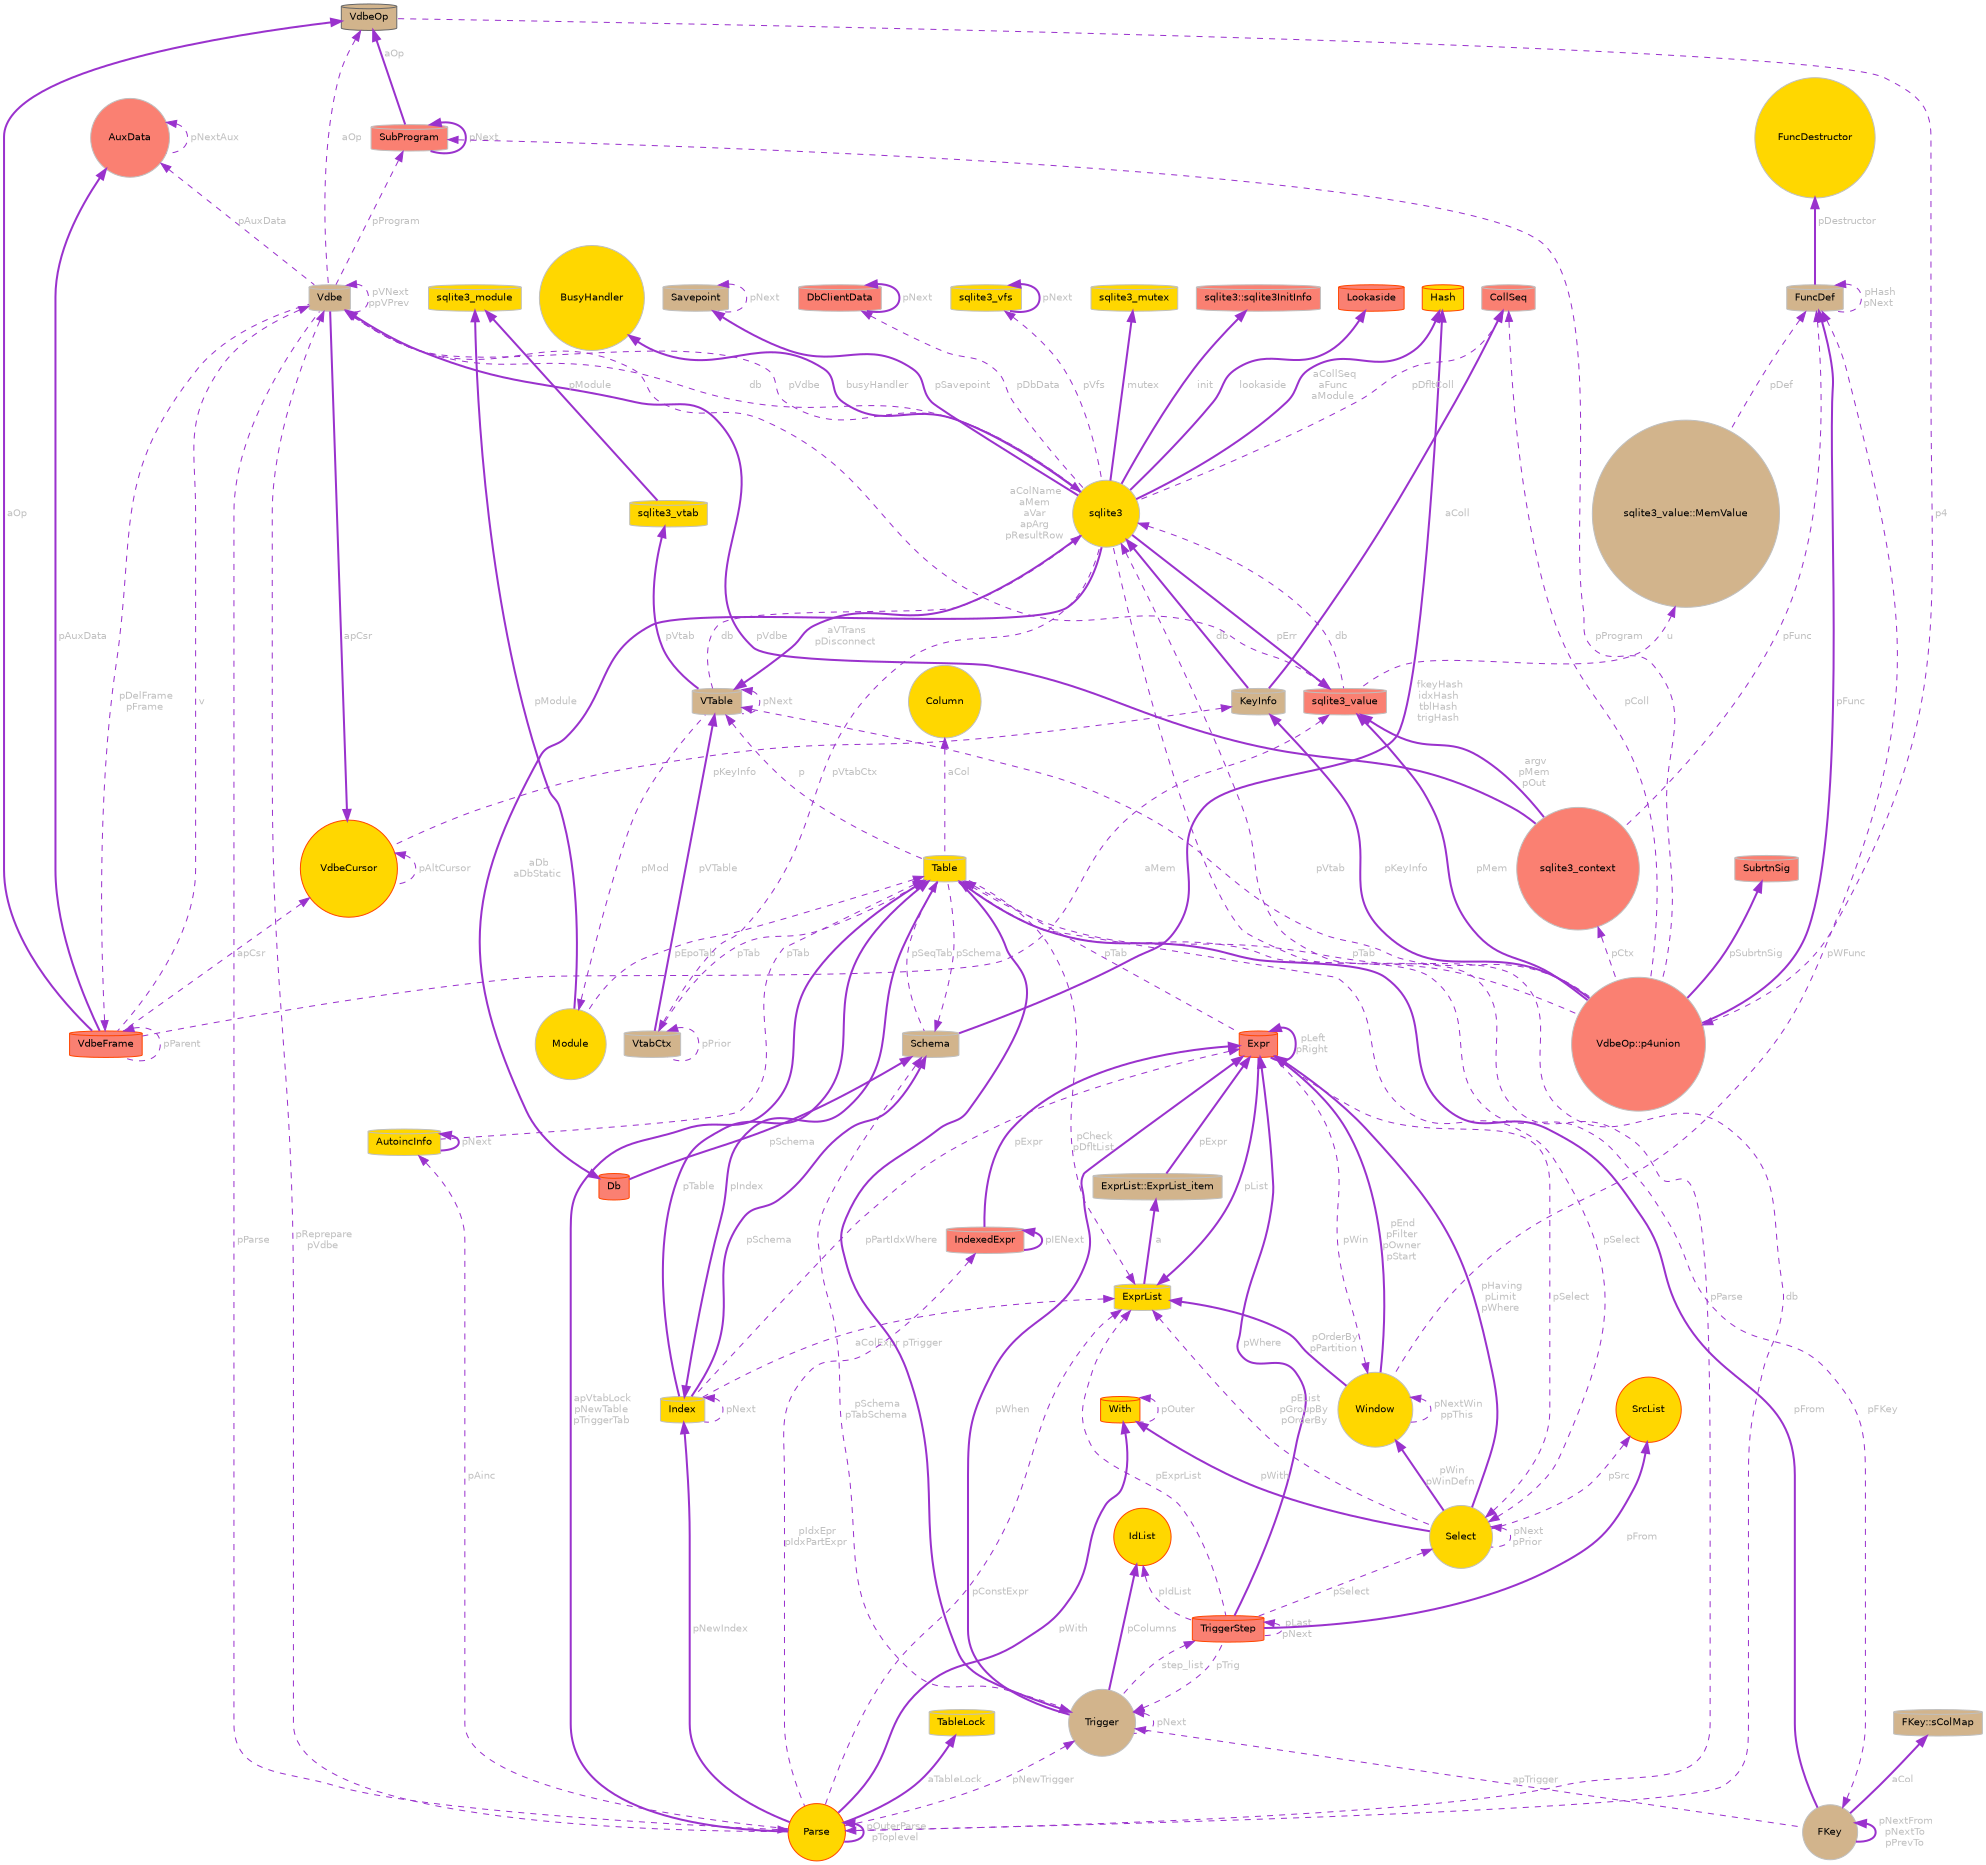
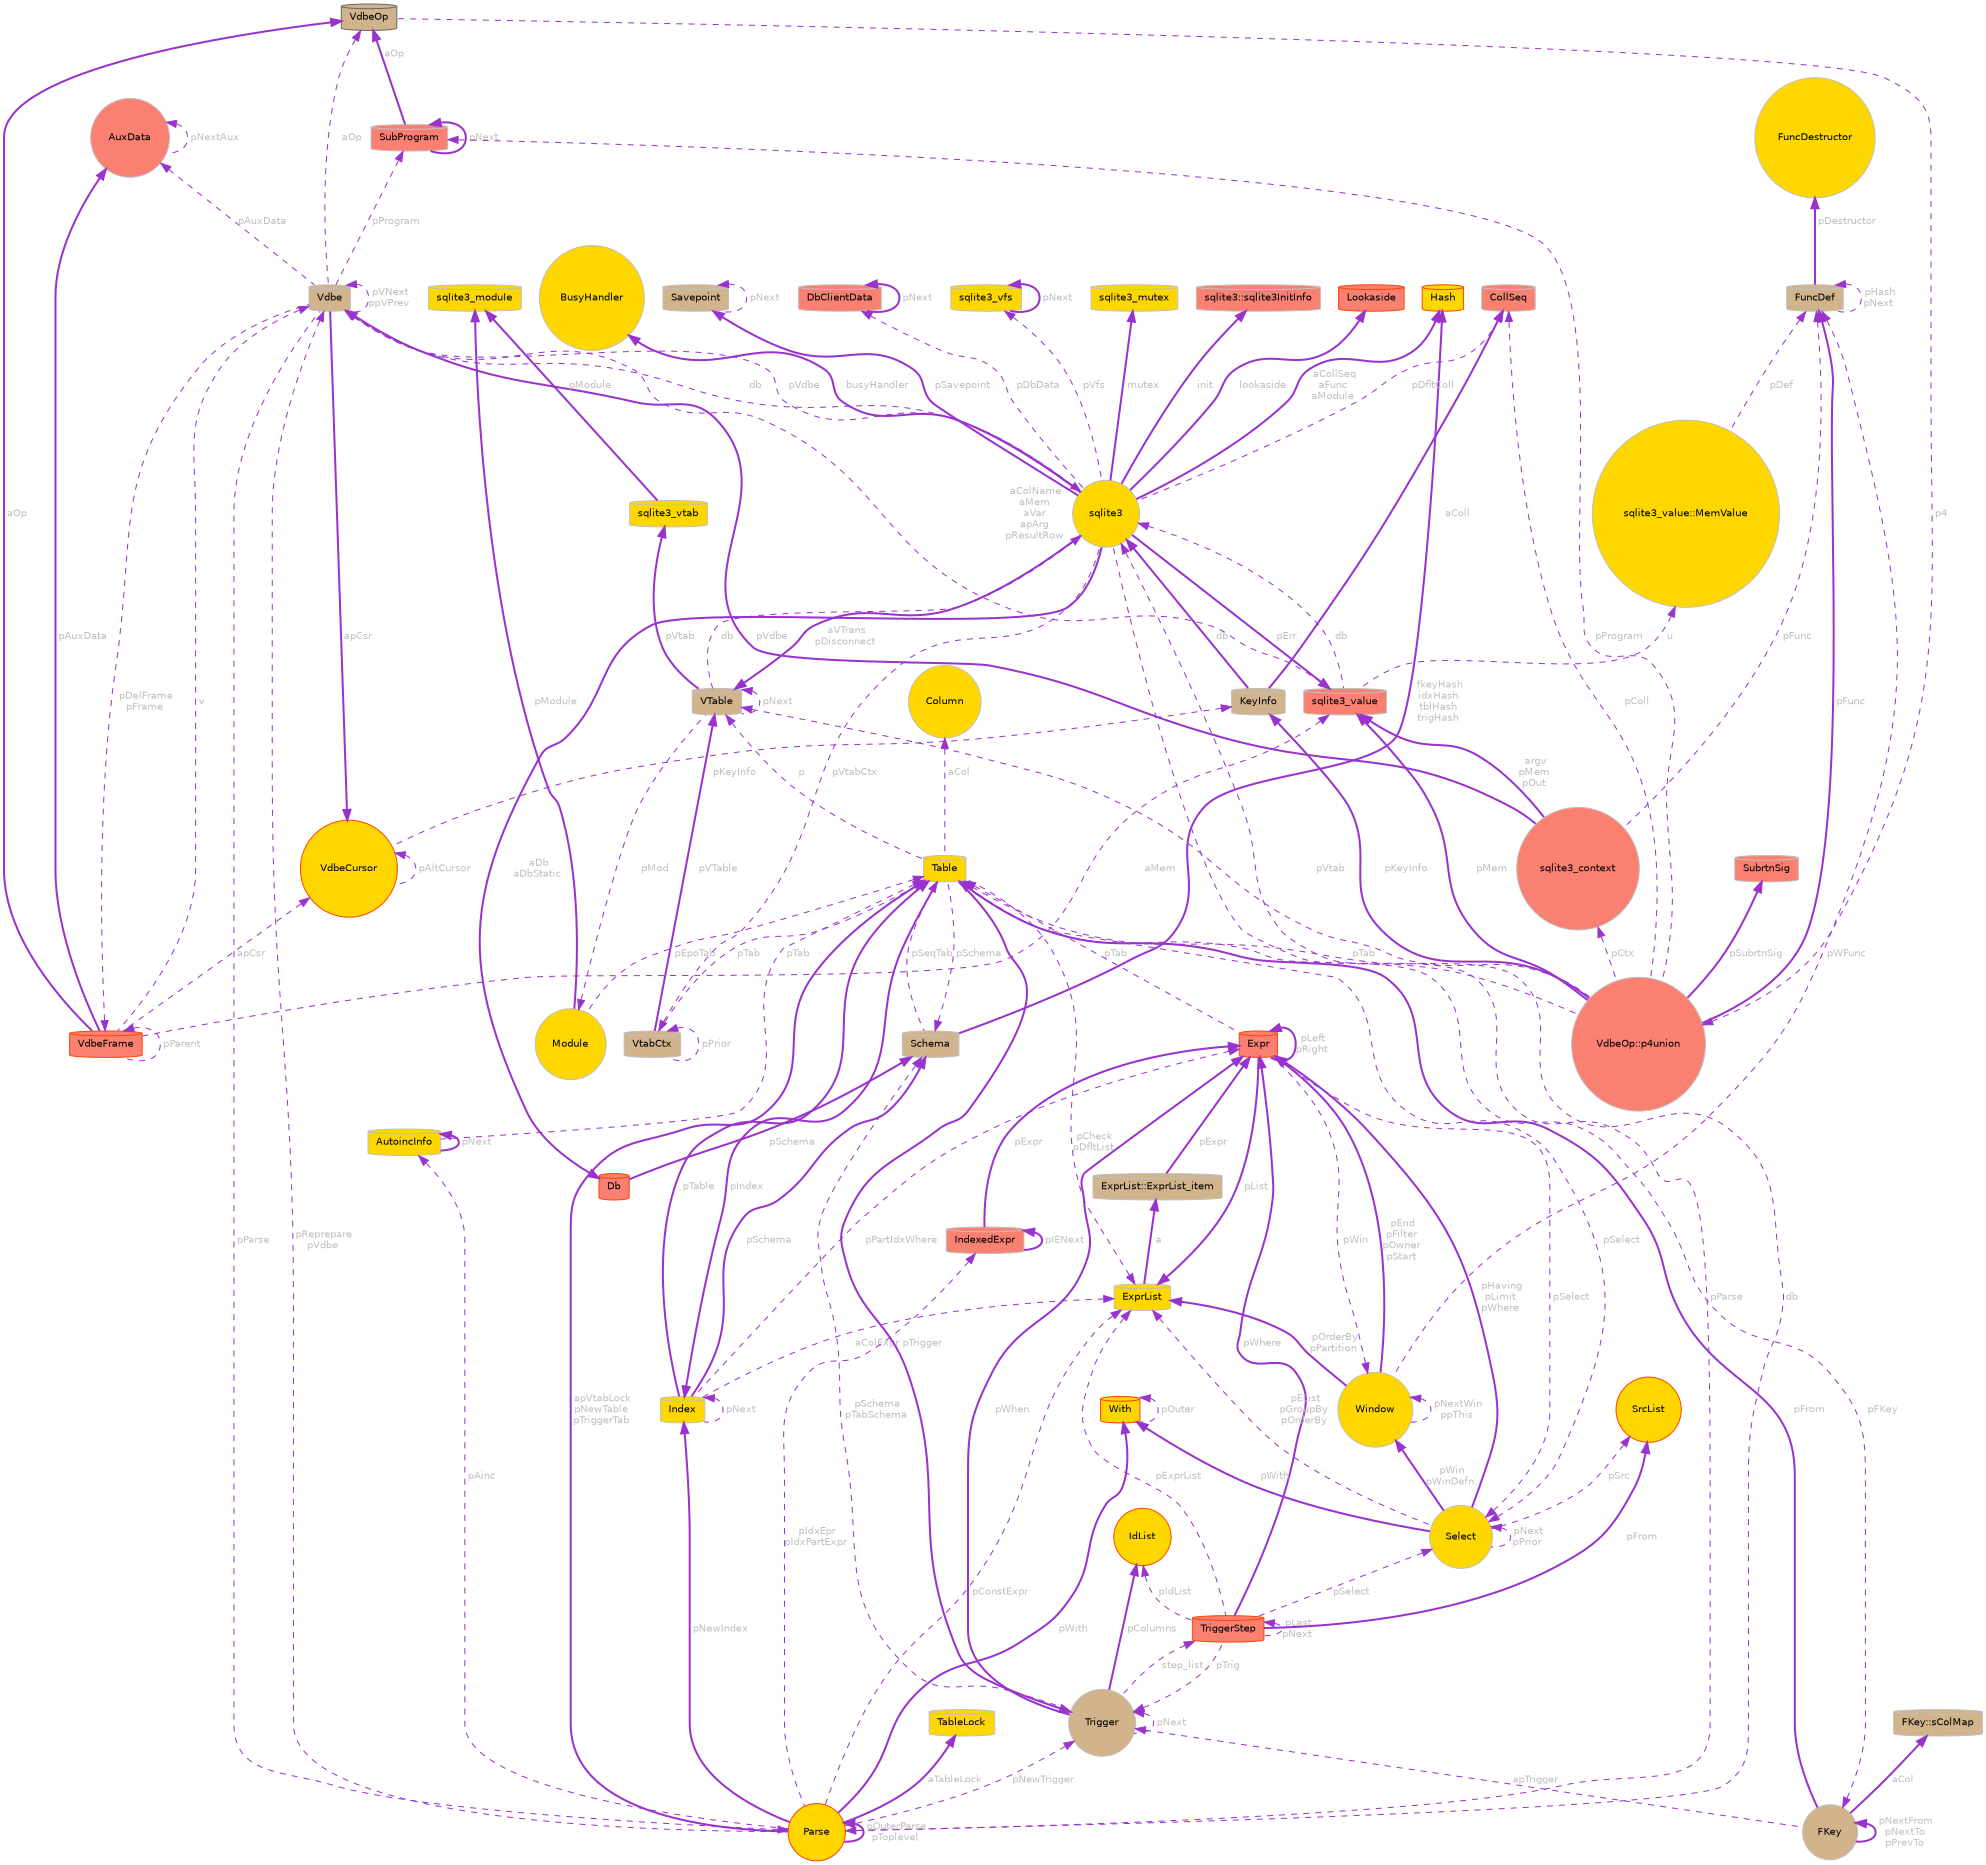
node "sqlite3_value::MemValue": fillcolor tan -> gold
